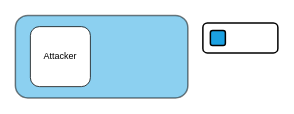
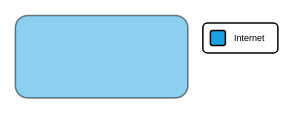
node "Internet": added
node "Attacker": removed
